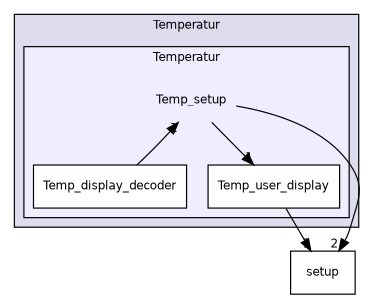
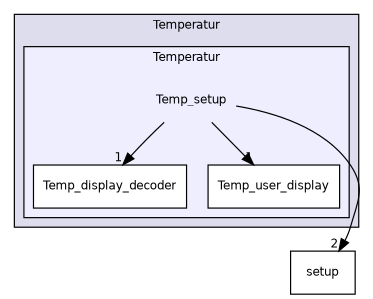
edge "Temp_display_decoder" -> "Temp_setup": reversed
edge "Temp_user_display" -> "setup": removed
